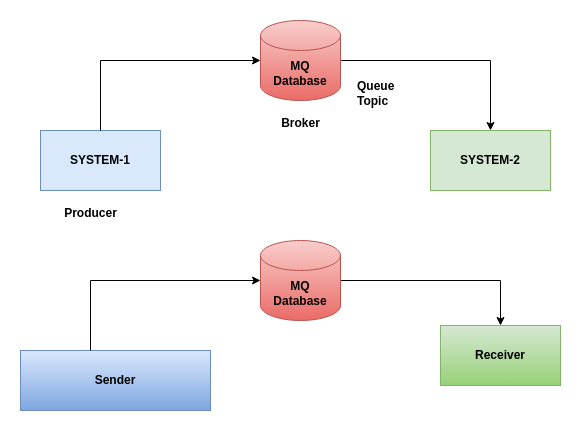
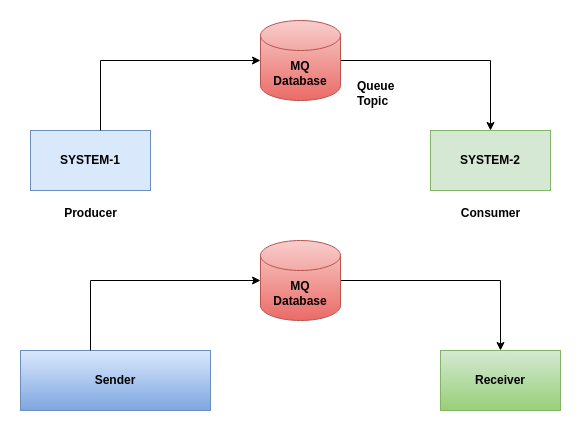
node "Broker": removed
node "SYSTEM-1": moved (101, 161) -> (91, 161)
node "Consumer": added
node "Receiver": moved (501, 356) -> (501, 381)
